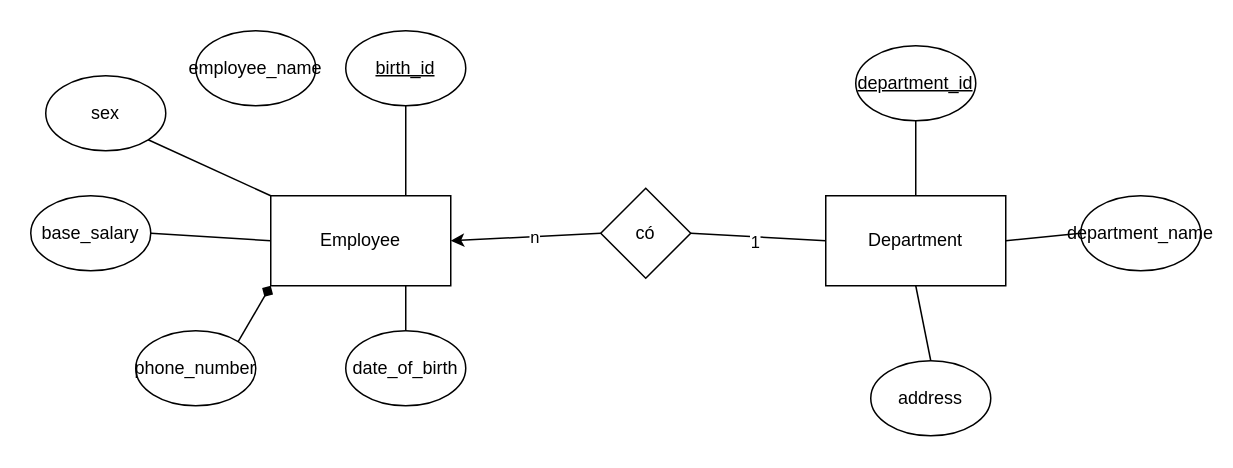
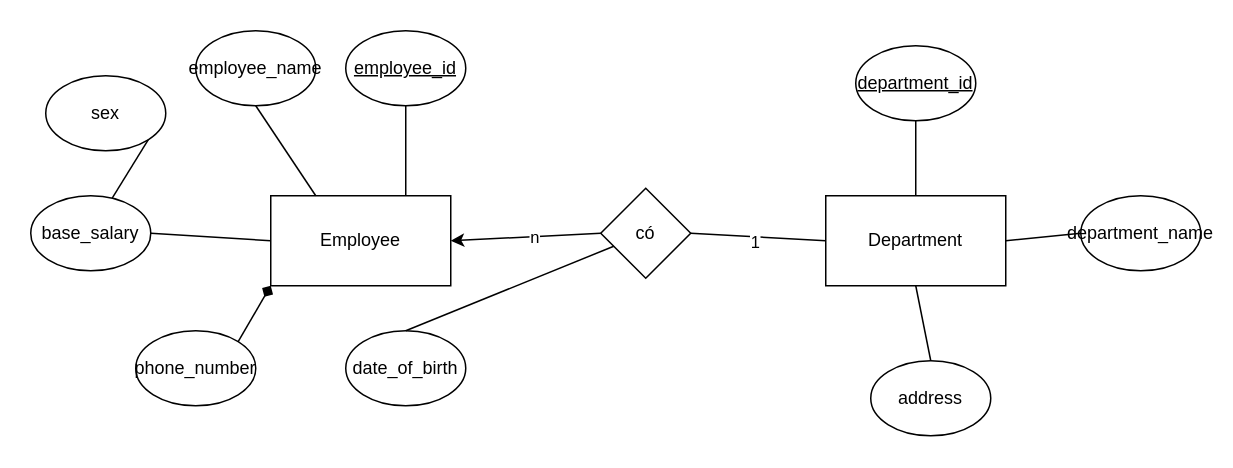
node "birth_id": label "birth_id" -> "employee_id"
edge "employee_name" -- "Employee": added
edge "sex" -- "Employee": now "sex" -- "base_salary"
edge "Employee" -- "date_of_birth": now "có" -- "date_of_birth"
